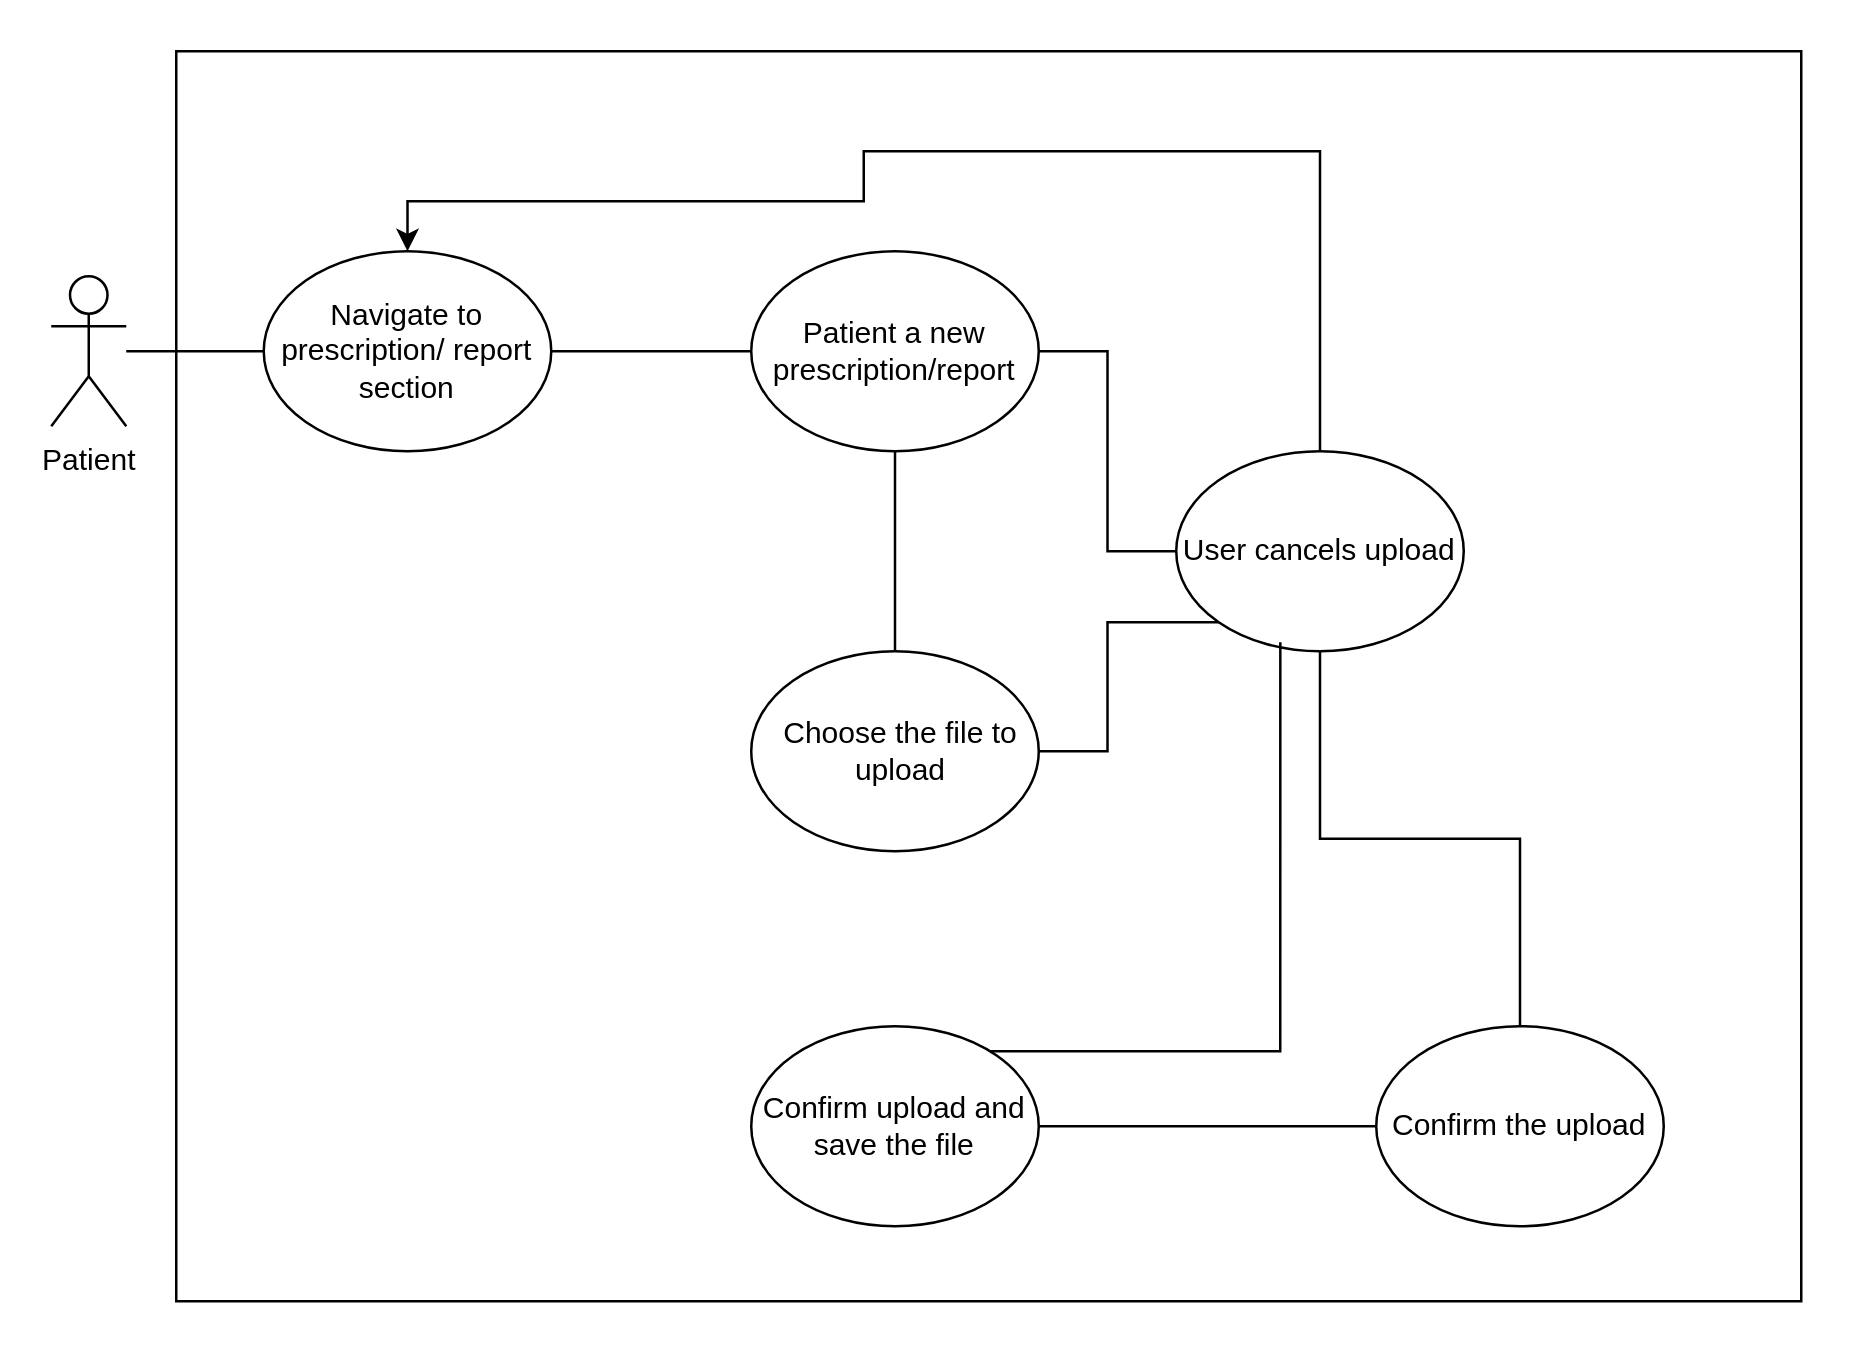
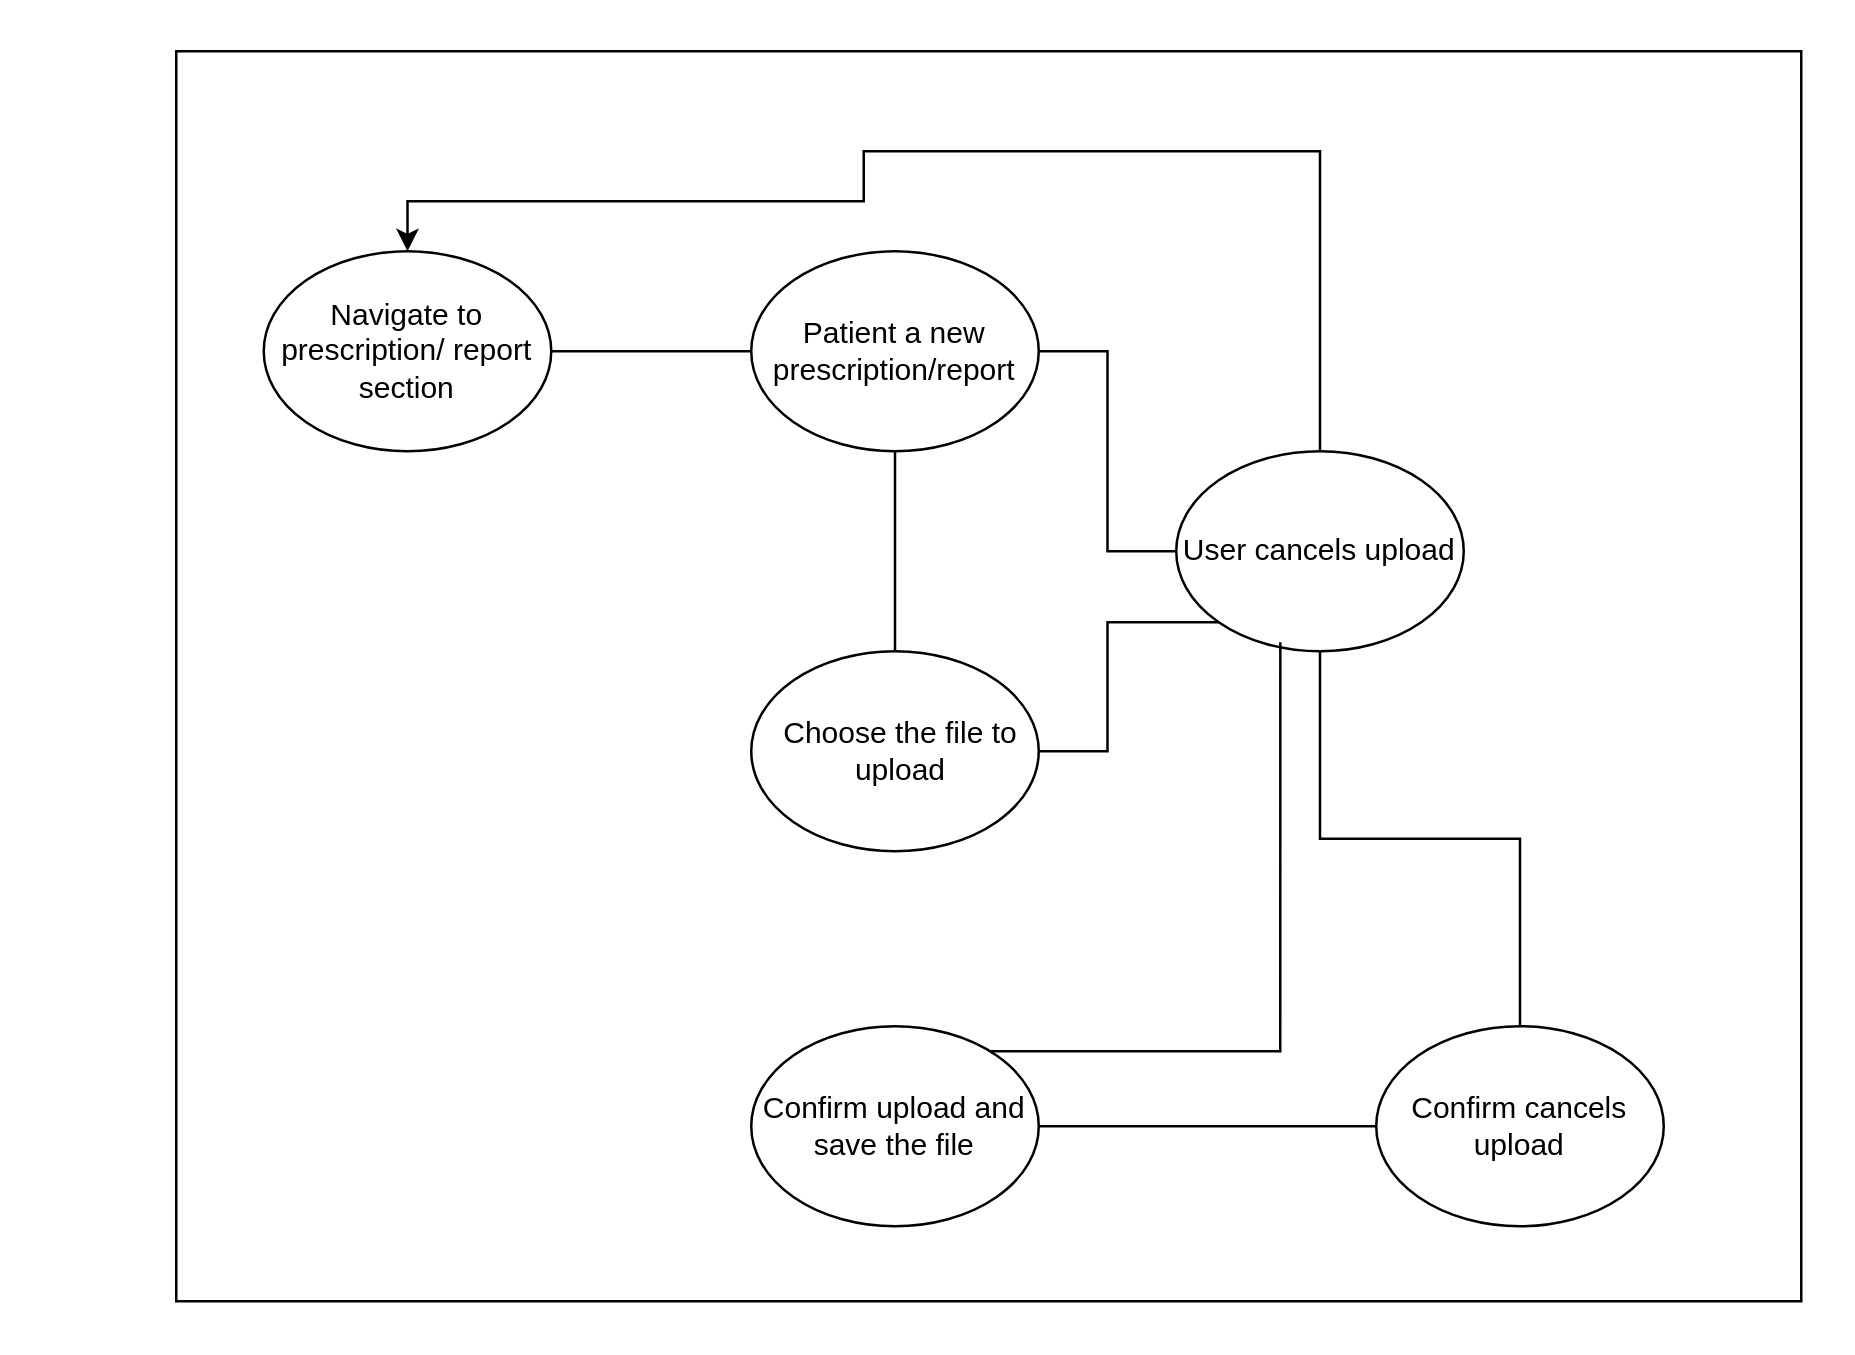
node "Patient": removed
edge "Patient" -- "Navigate to prescription/ report section": removed
node "Confirm the upload": label "Confirm the upload" -> "Confirm cancels upload"
